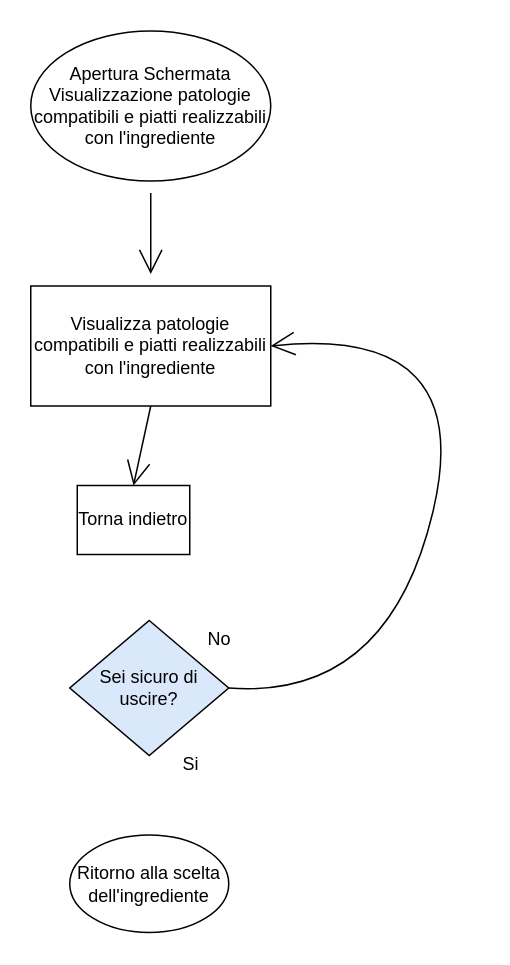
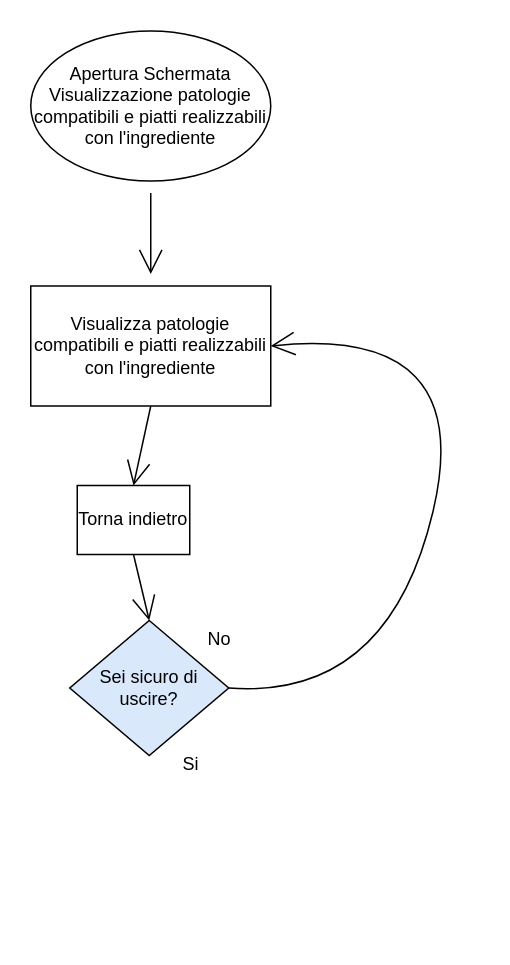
edge "Torna indietro" -> "Sei sicuro di uscire?": added
node "Ritorno alla scelta dell'ingrediente": removed
